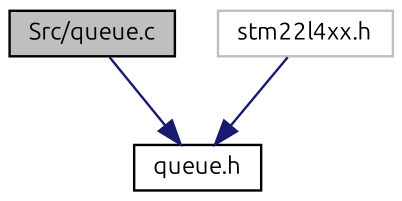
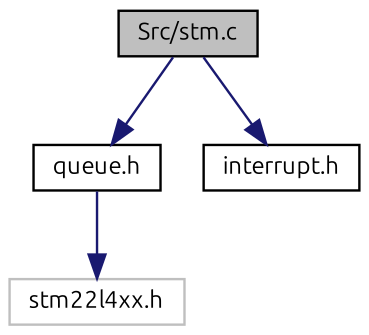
node "Src/queue.c": label "Src/queue.c" -> "Src/stm.c"
edge "stm22l4xx.h" -> "queue.h": reversed
node "interrupt.h": added
